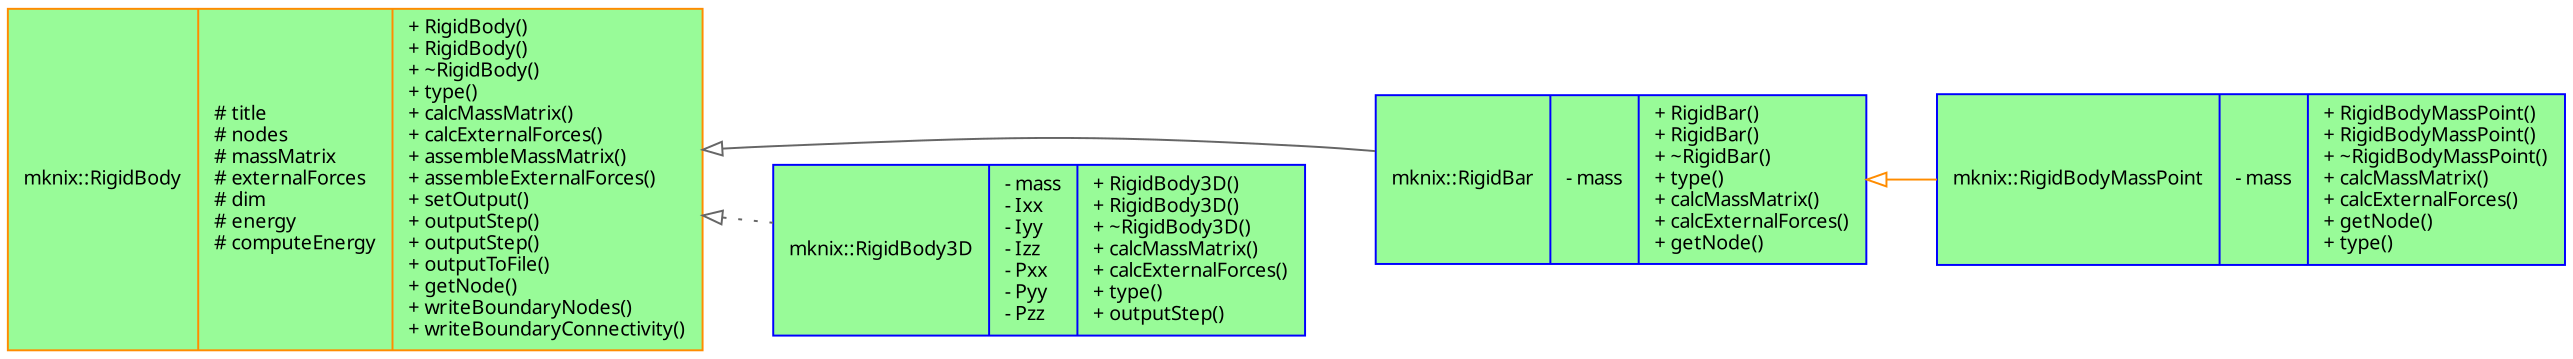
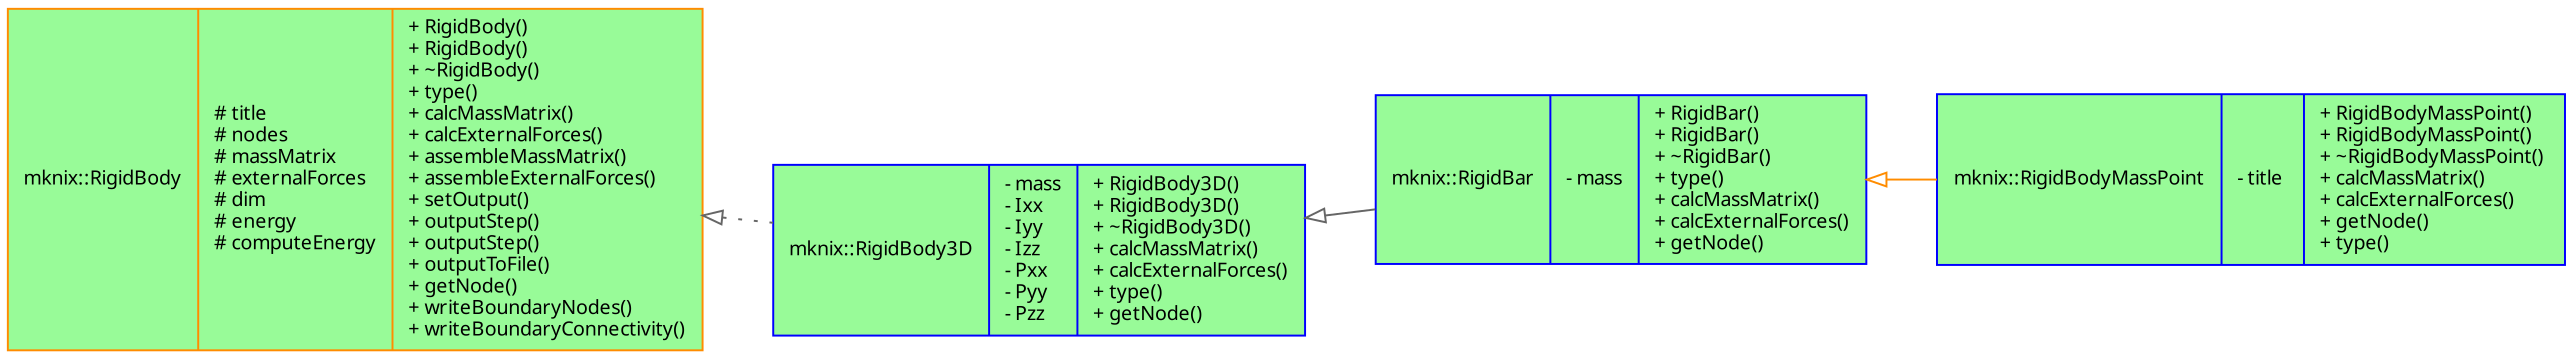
edge "mknix::RigidBar" -> "mknix::RigidBody": now "mknix::RigidBar" -> "mknix::RigidBody3D"
node "mknix::RigidBodyMassPoint": text "- mass" -> "- title"
node "mknix::RigidBody3D": text "+ outputStep()" -> "+ getNode()"
